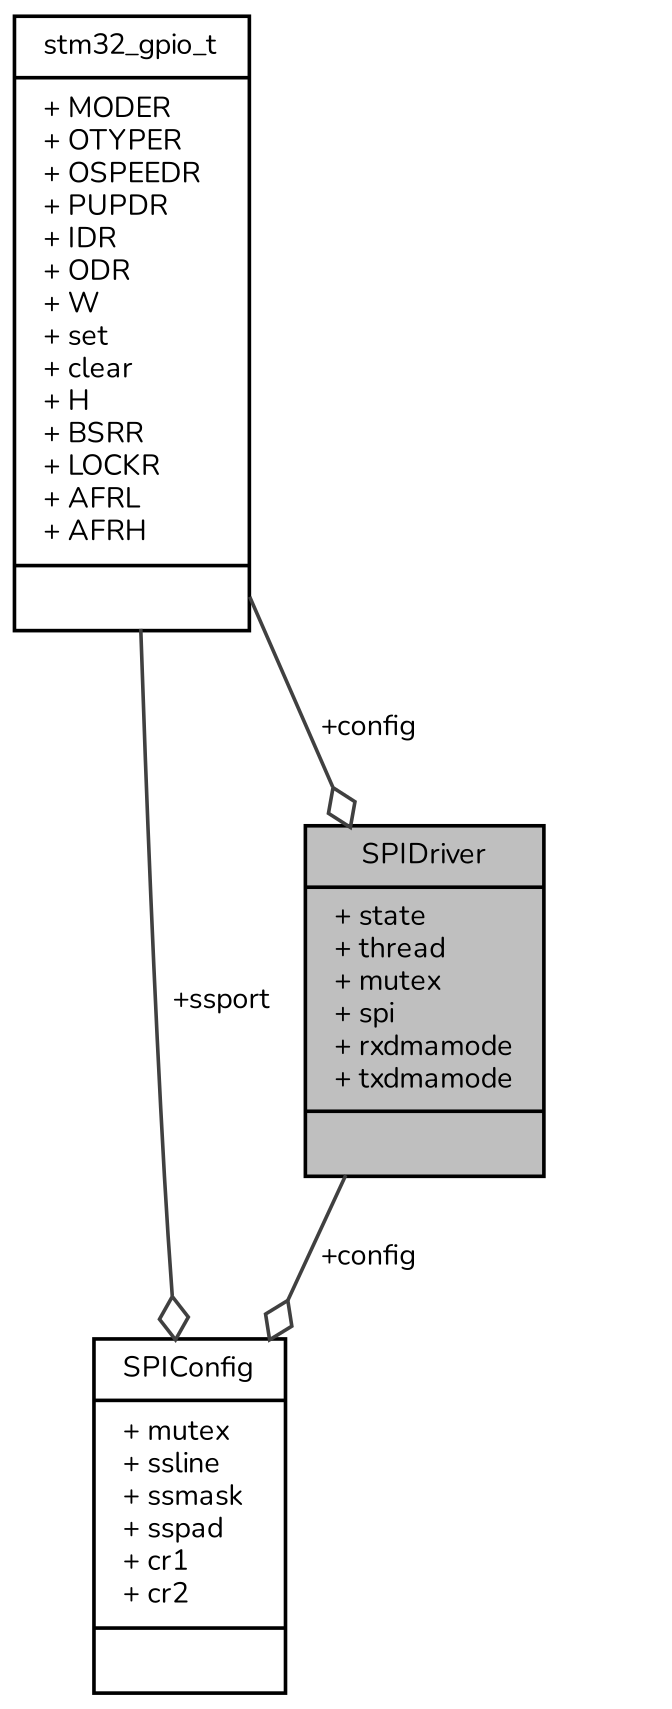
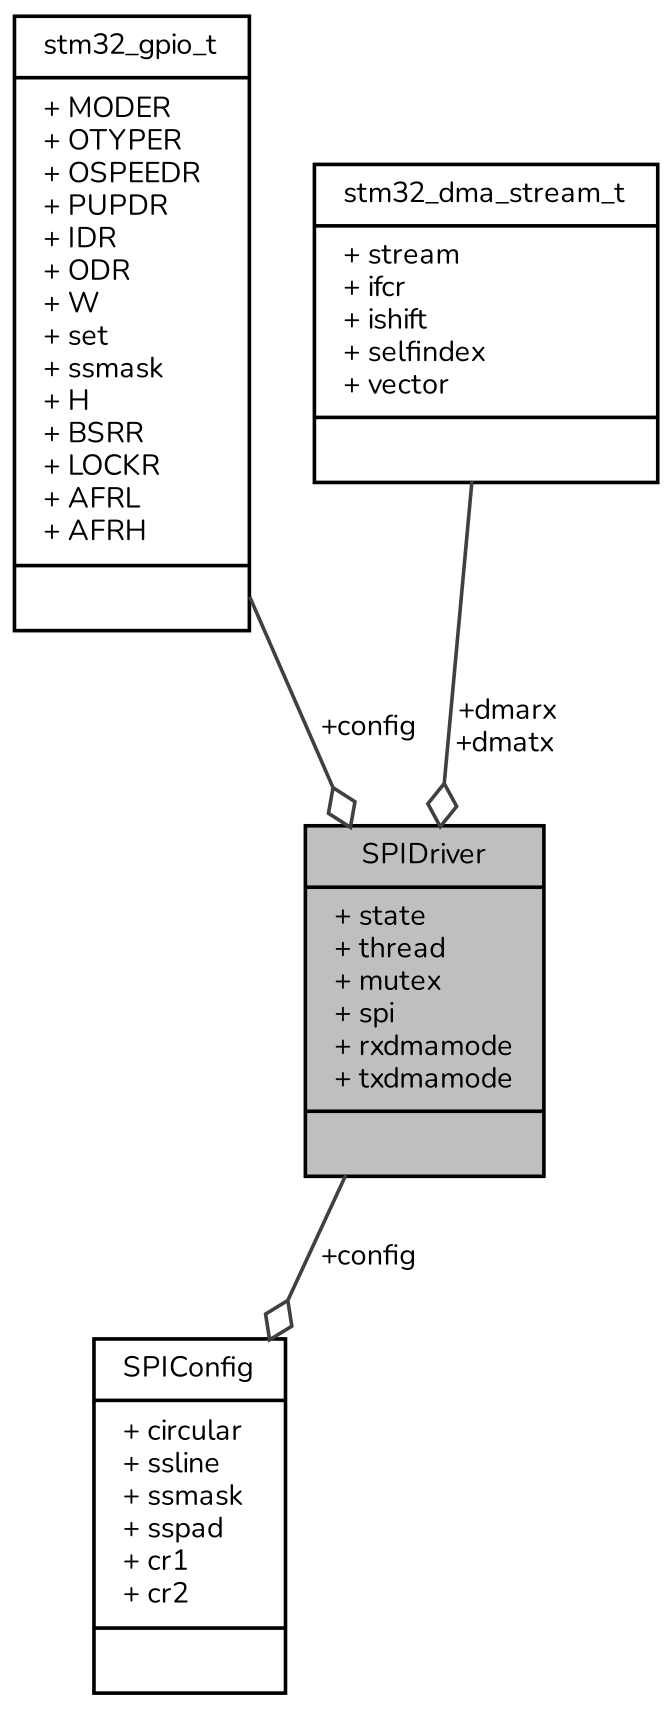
node "stm32_dma_stream_t": added
node "stm32_gpio_t": text "+ clear" -> "+ ssmask"
edge "stm32_gpio_t" -> "SPIConfig": removed, label "+ssport"
node "SPIConfig": text "+ mutex" -> "+ circular"
